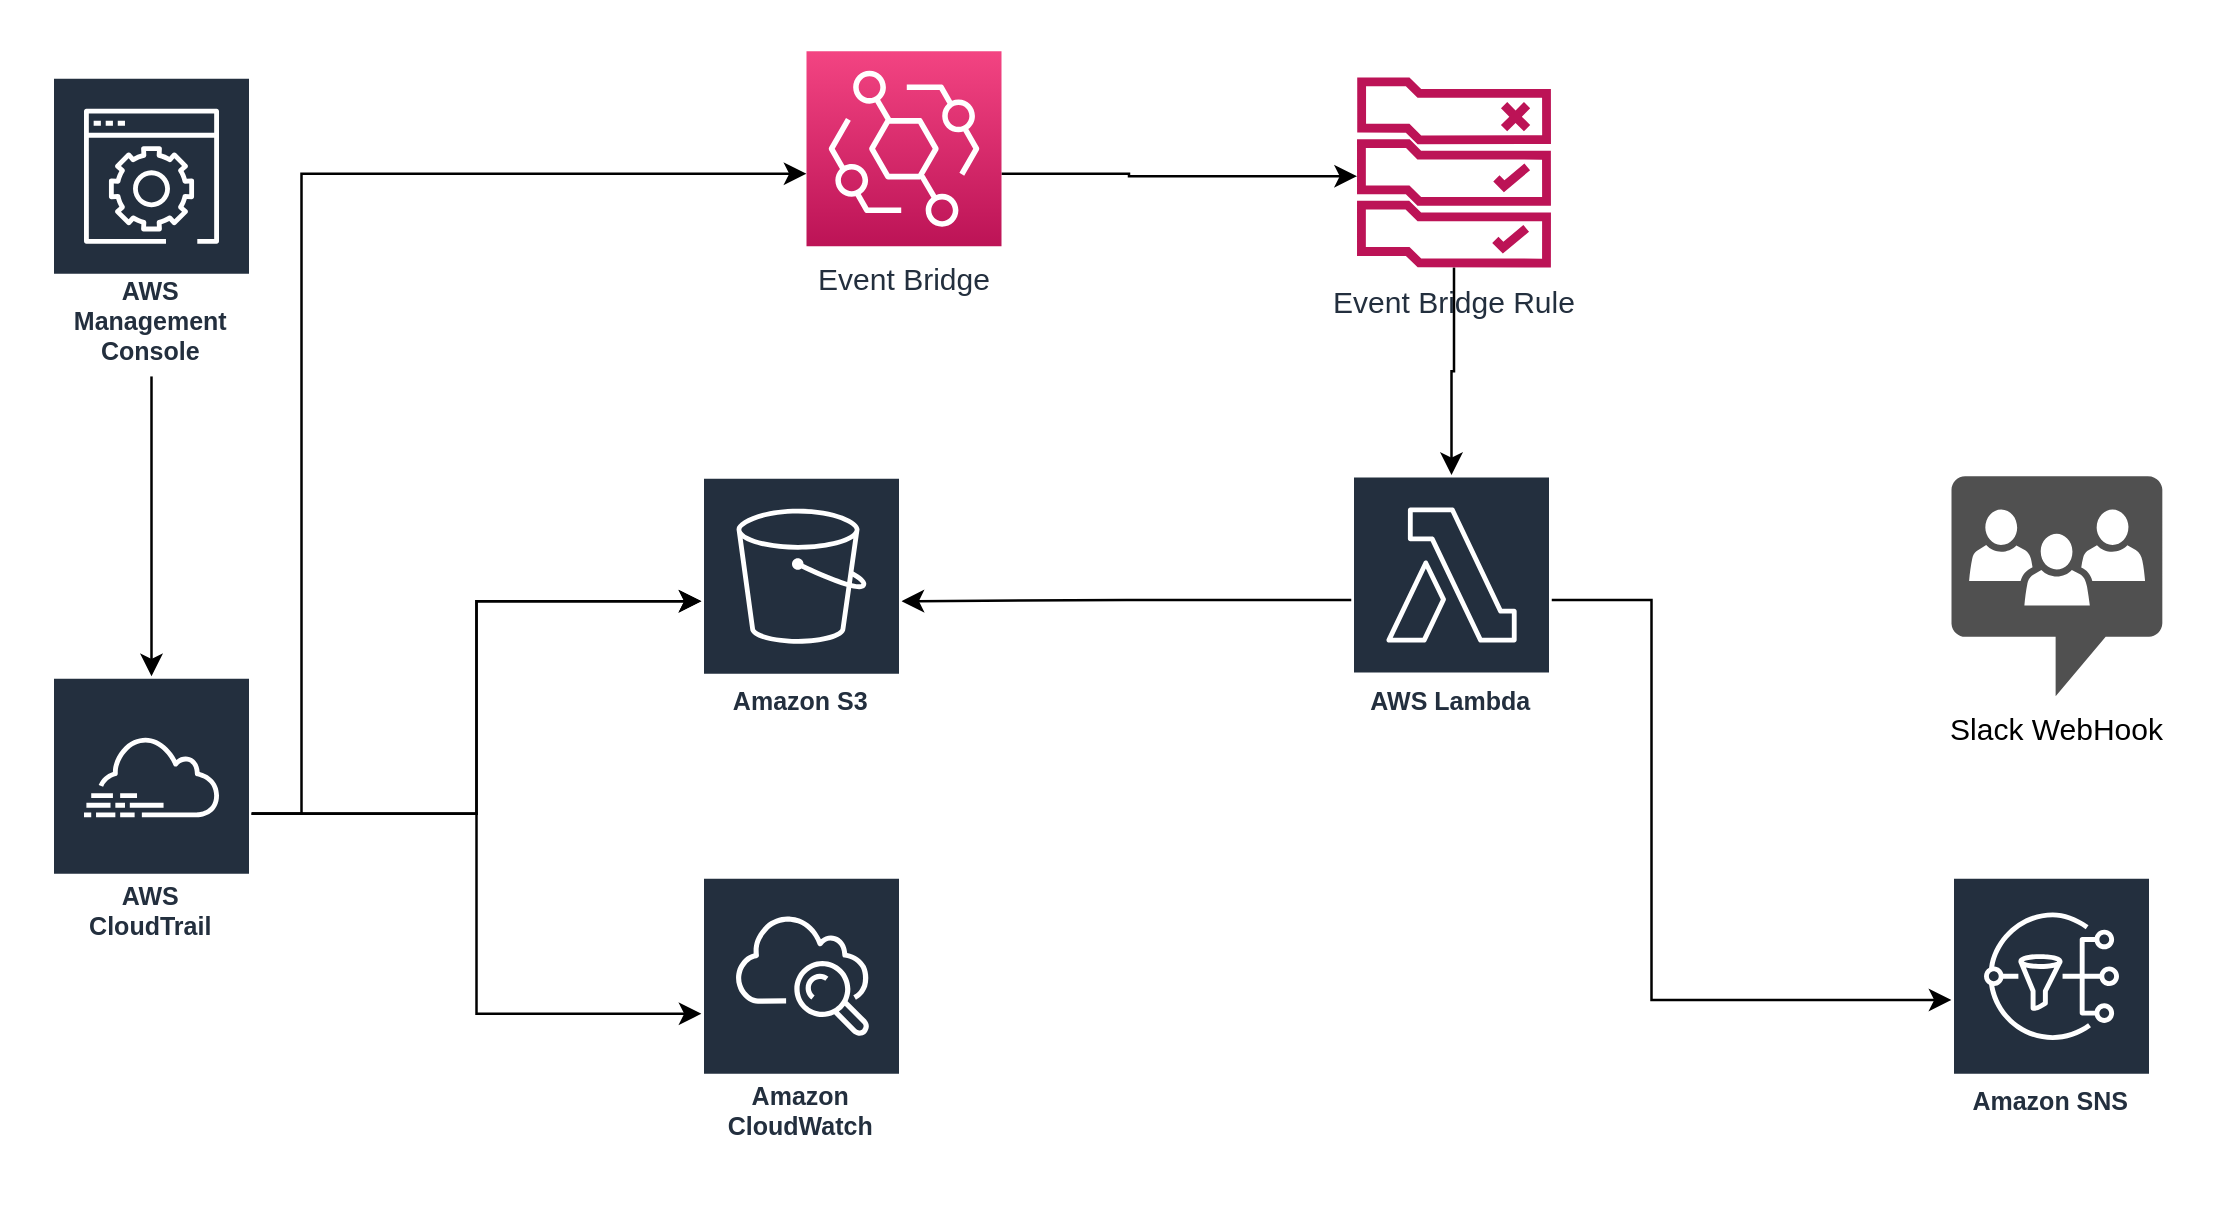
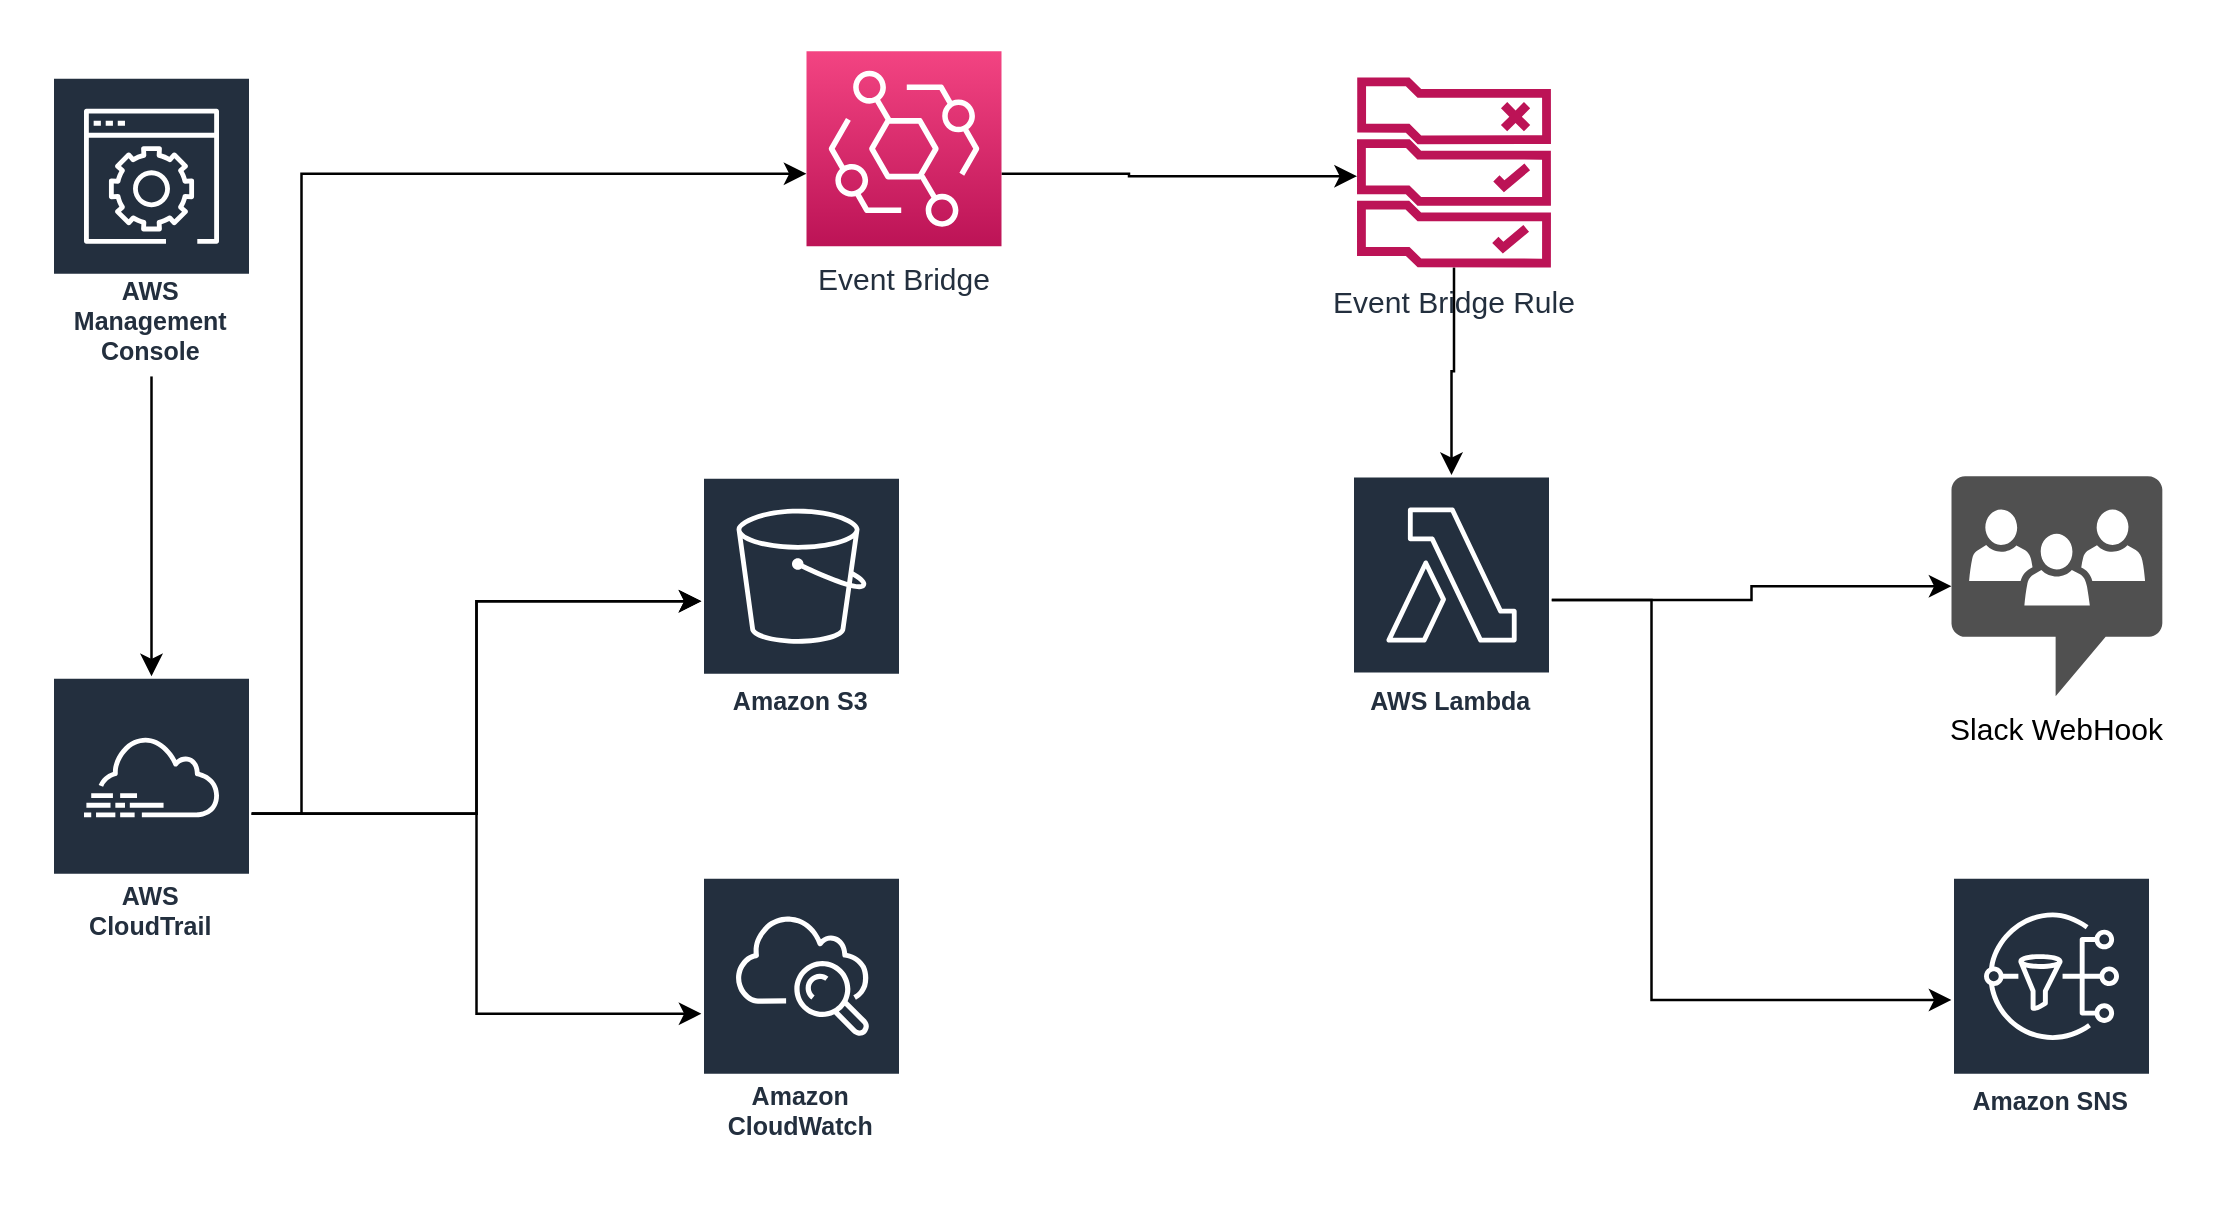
edge "AWS Lambda" -> "Amazon S3": now "AWS Lambda" -> "Slack WebHook"
